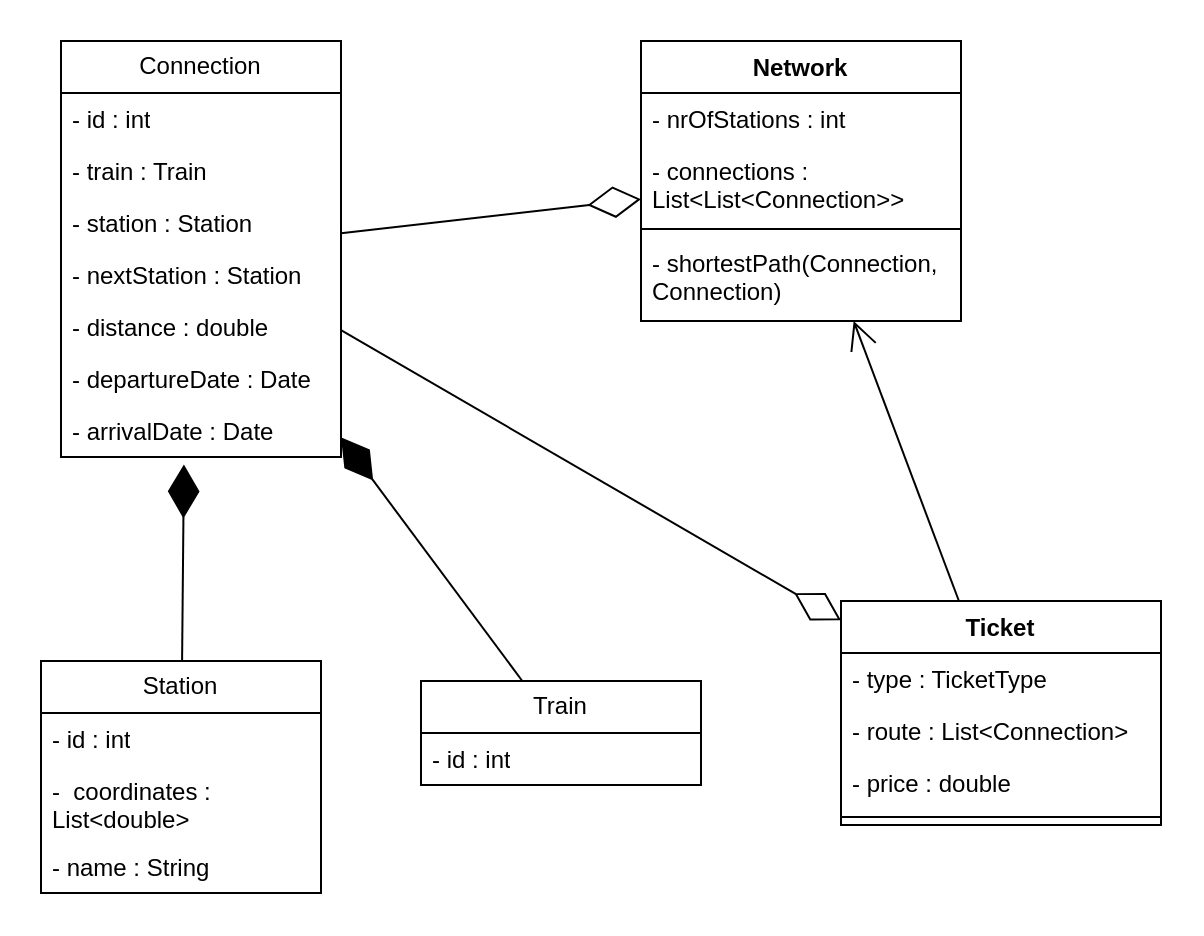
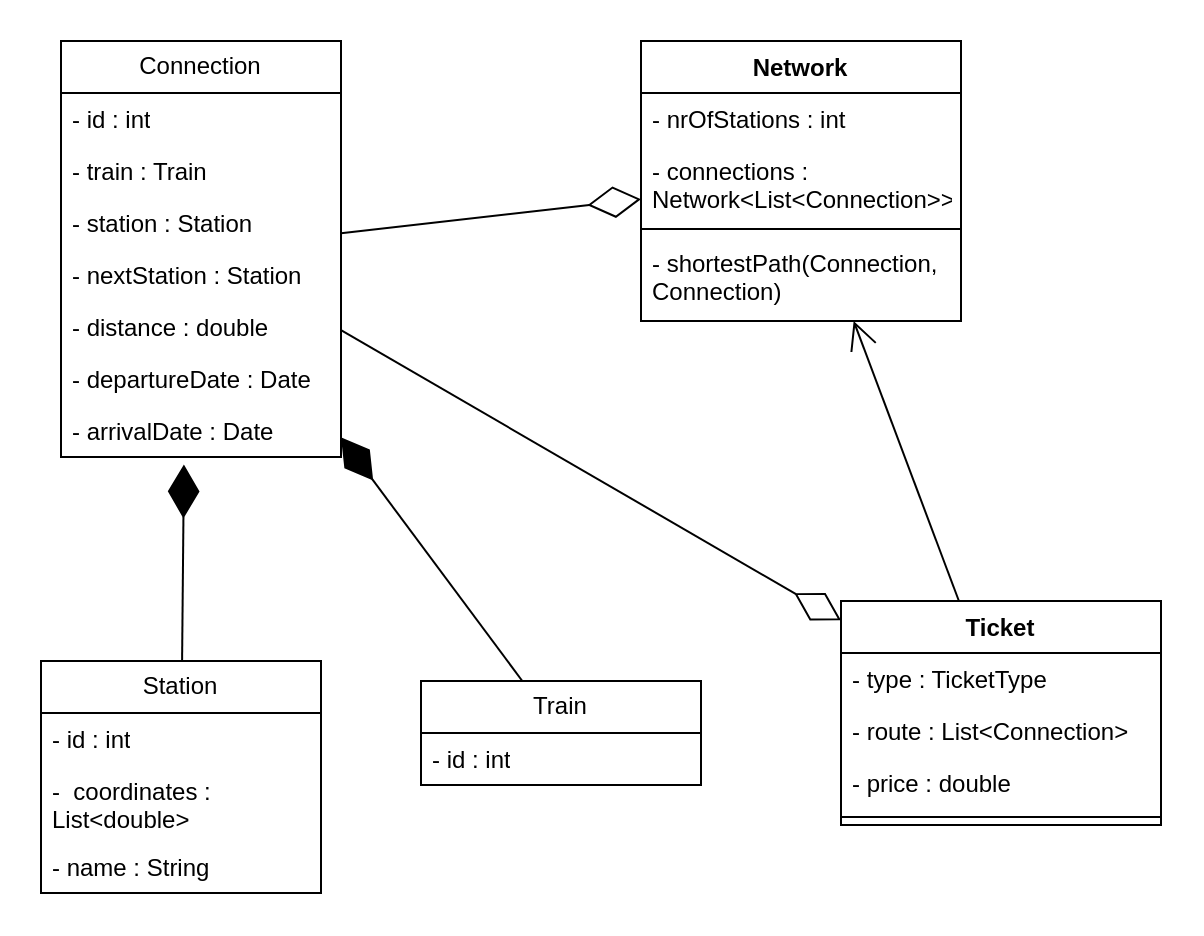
node "- connections : List<List<Connection>>": label "- connections : List<List<Connection>>" -> "- connections : Network<List<Connection>>"
